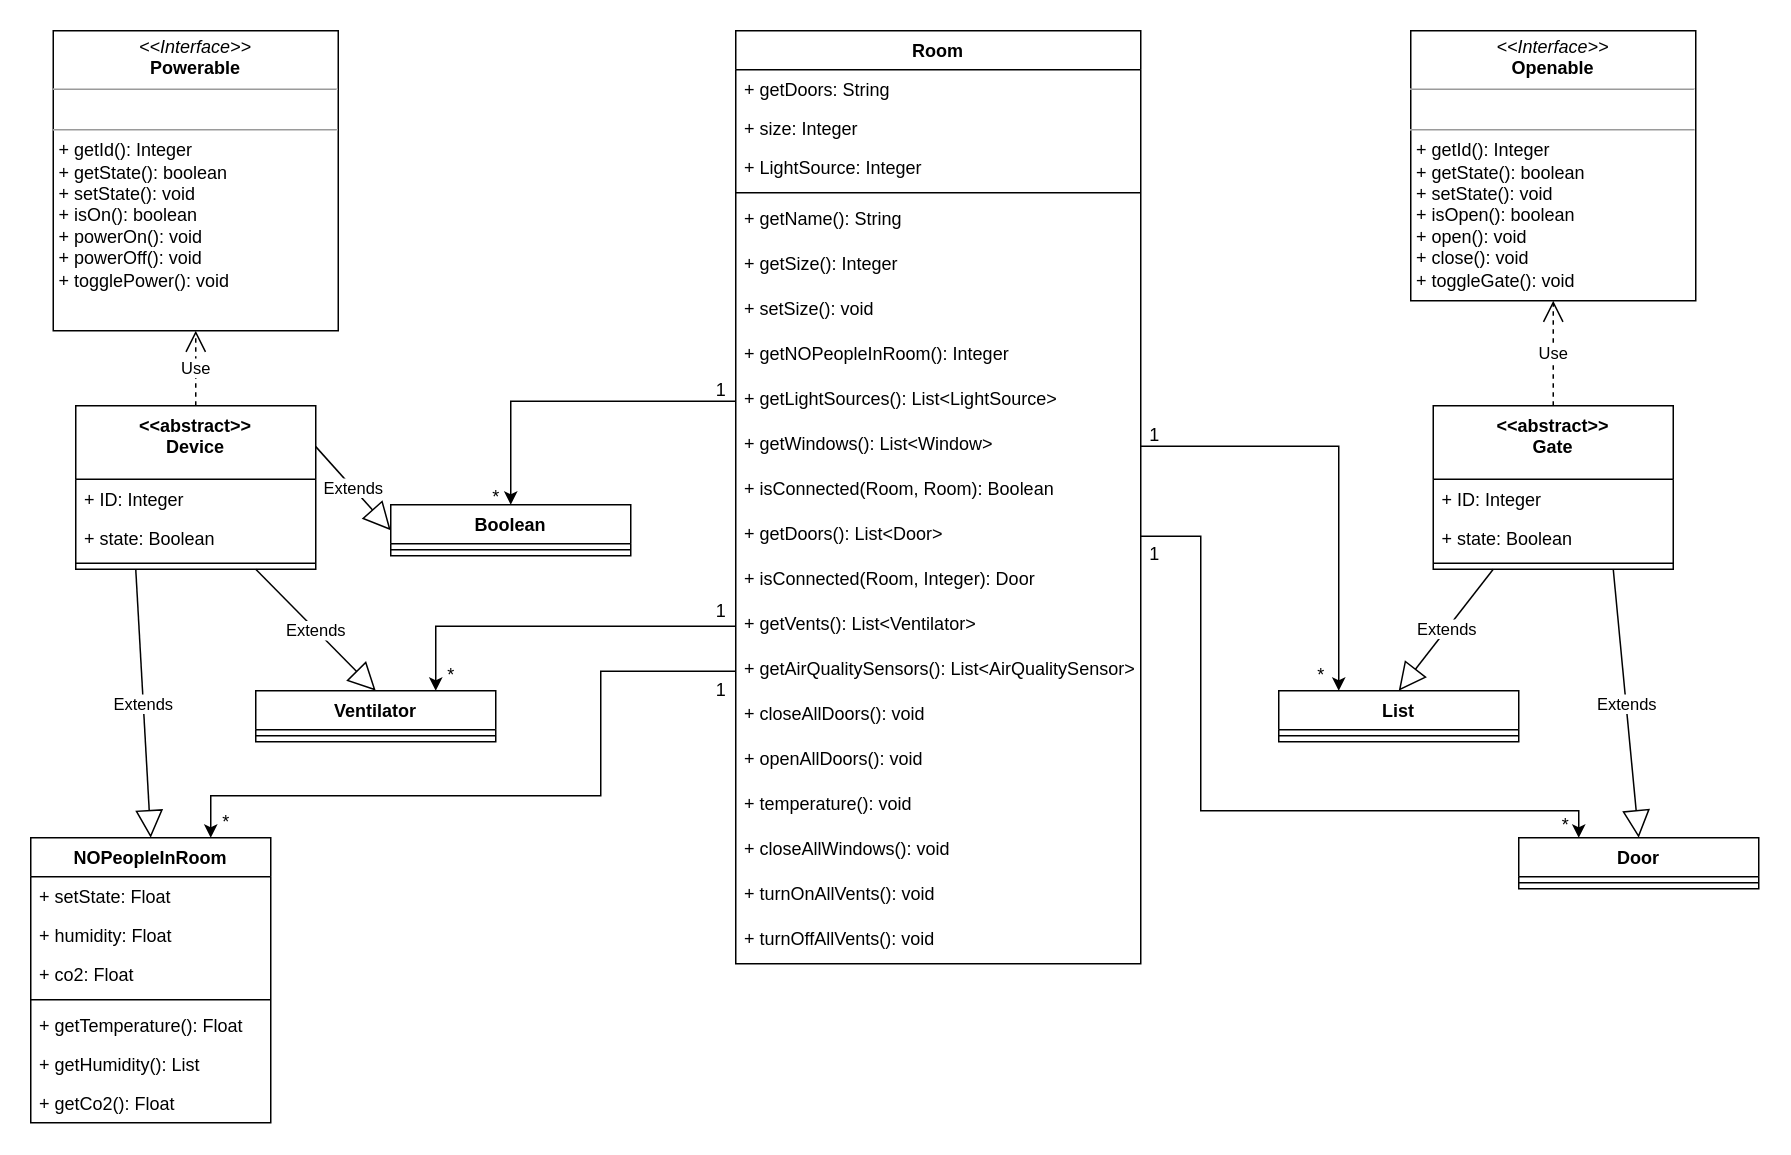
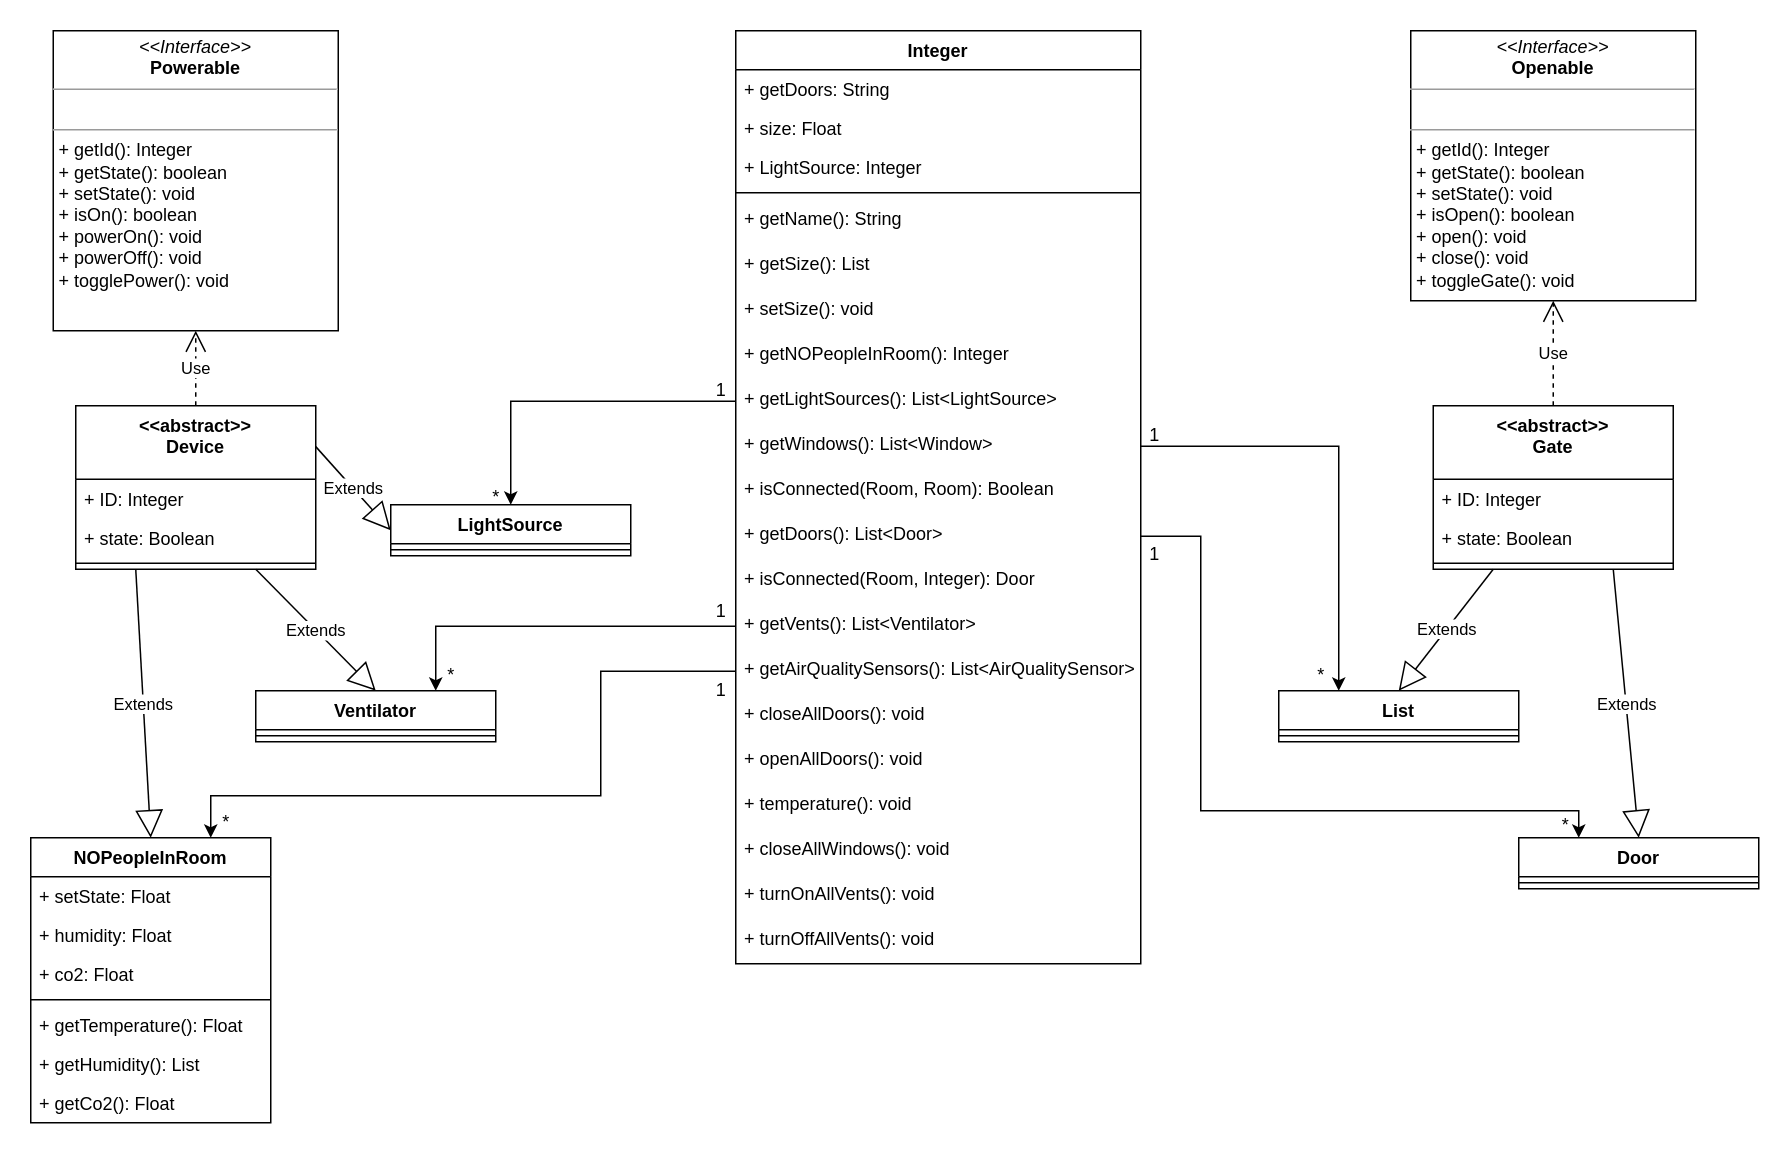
node "Room": label "Room" -> "Integer"
node "+ size: Integer": label "+ size: Integer" -> "+ size: Float"
node "+ getSize(): Integer": label "+ getSize(): Integer" -> "+ getSize(): List"
node "Boolean": label "Boolean" -> "LightSource"
